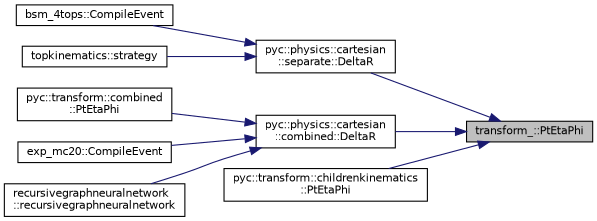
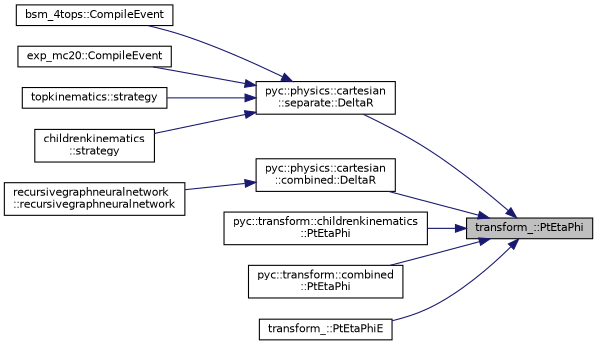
edge "pyc::transform::combined ::PtEtaPhi" -> "pyc::physics::cartesian ::combined::DeltaR": now "pyc::transform::combined ::PtEtaPhi" -> "transform_::PtEtaPhi"
edge "exp_mc20::CompileEvent" -> "pyc::physics::cartesian ::combined::DeltaR": now "exp_mc20::CompileEvent" -> "pyc::physics::cartesian ::separate::DeltaR"
node "childrenkinematics ::strategy": added
node "transform_::PtEtaPhiE": added
